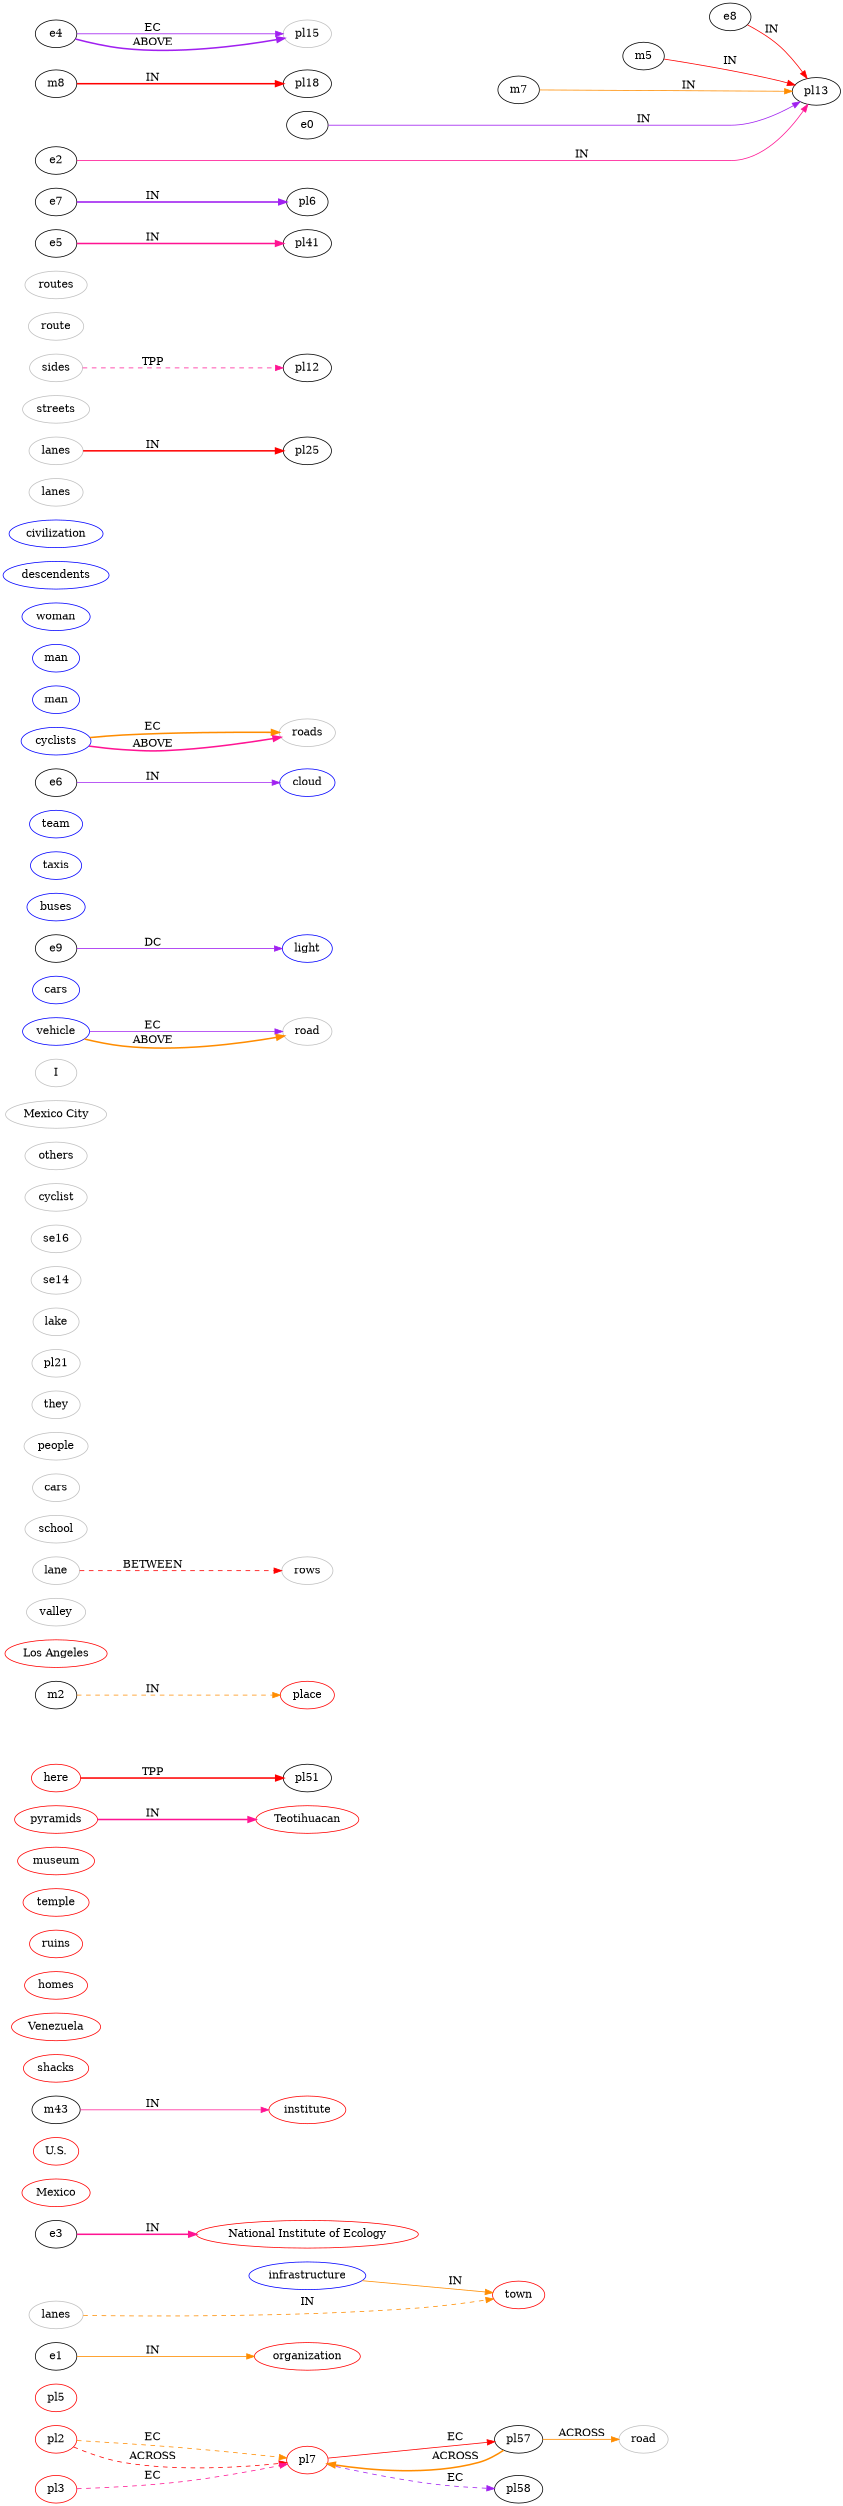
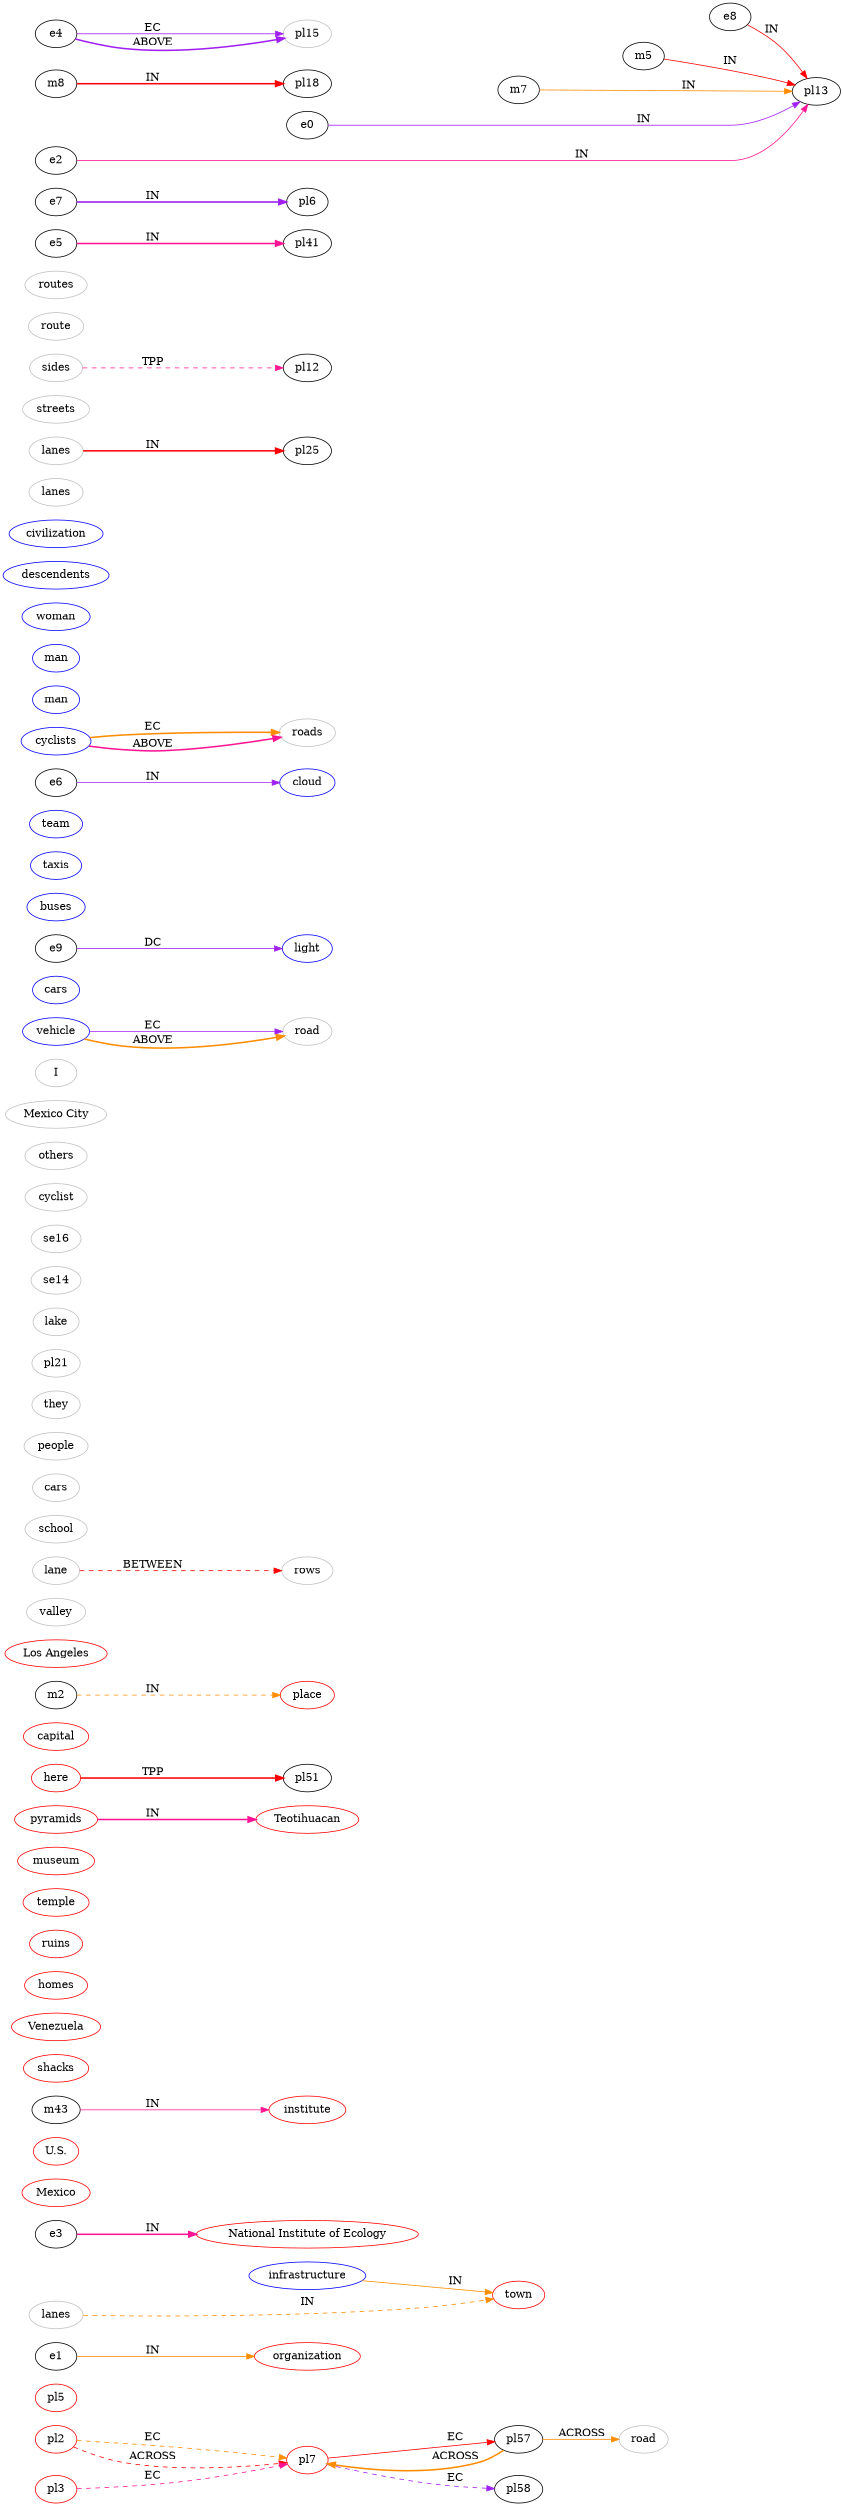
node "capital": added
